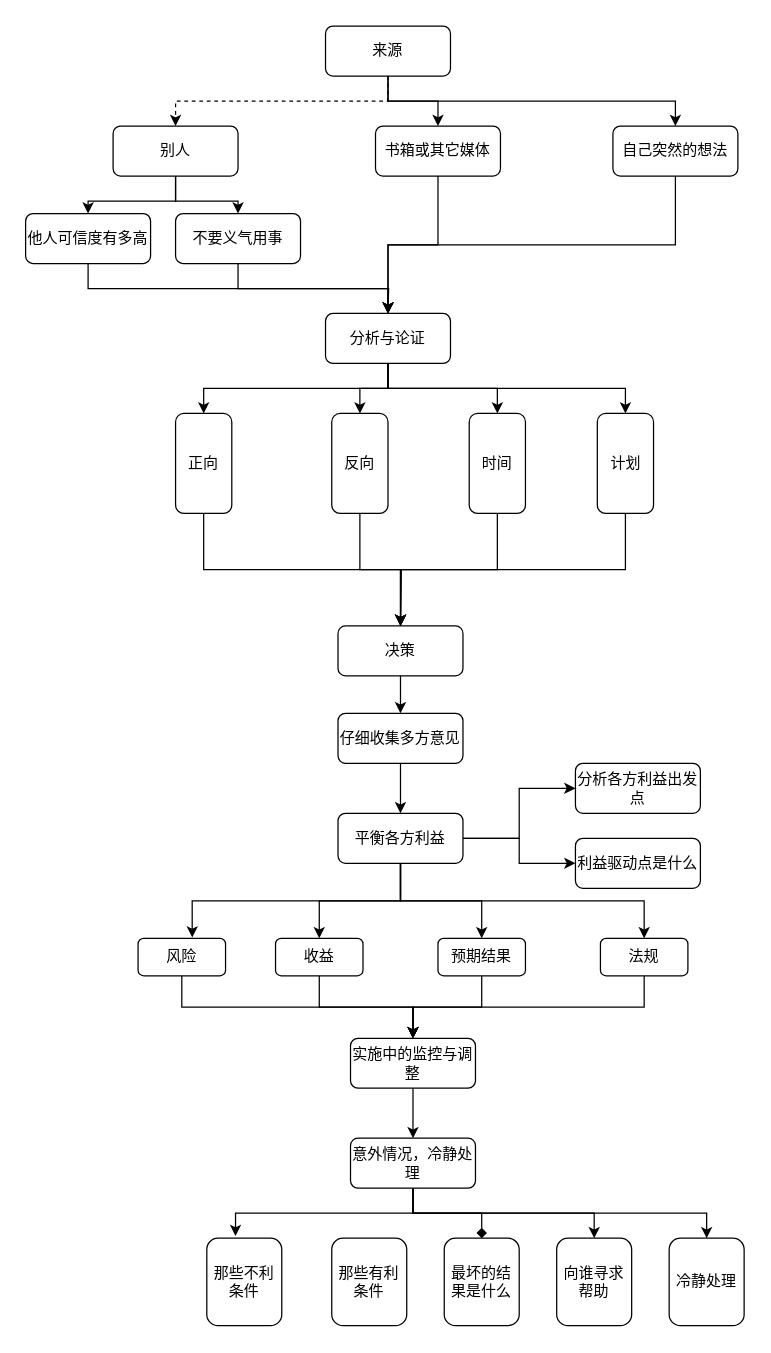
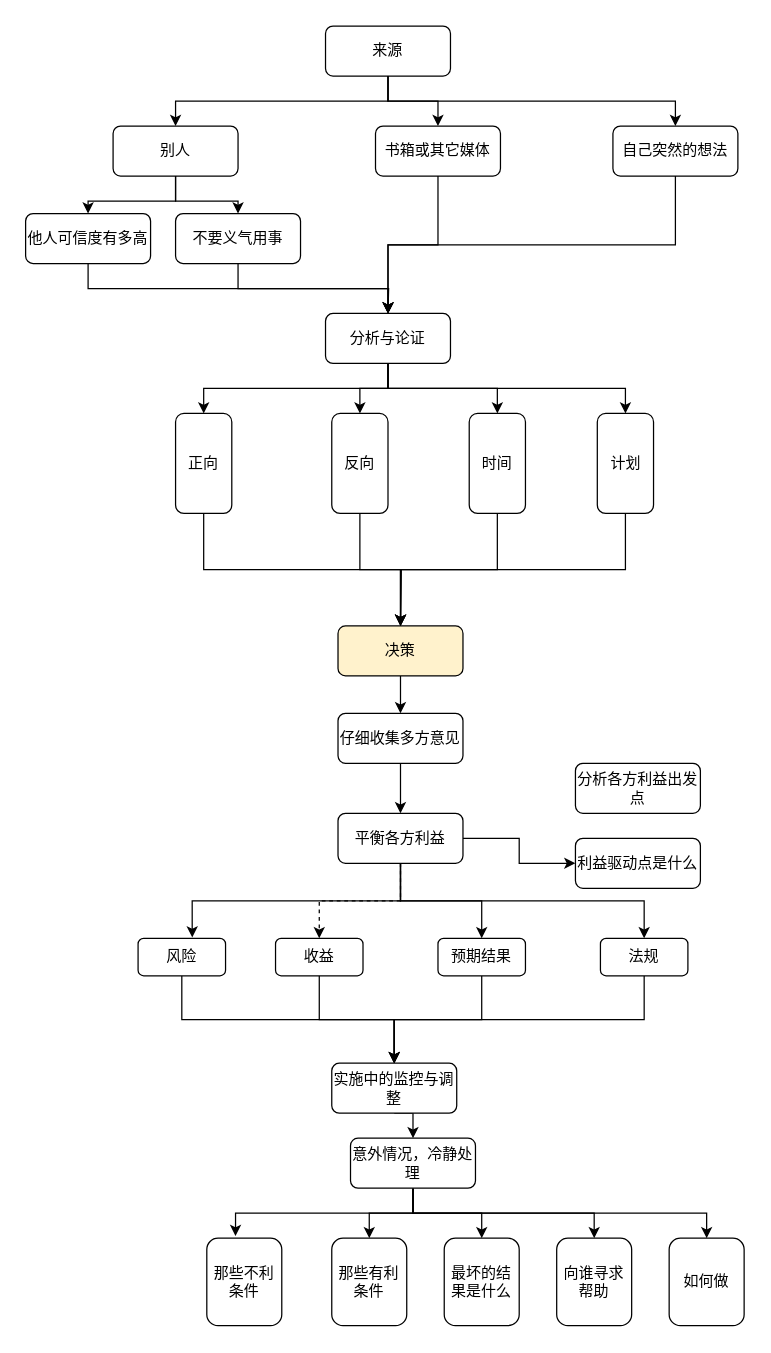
edge "来源" -> "别人": style dashed -> solid
node "决策": fillcolor #ffffff -> #fff2cc
edge "平衡各方利益" -> "分析各方利益出发点": removed
edge "平衡各方利益" -> "收益": style solid -> dashed
node "实施中的监控与调整": moved (413, 1063) -> (394, 1088)
edge "意外情况，冷静处理" -> "那些有利条件": added
edge "意外情况，冷静处理" -> "最坏的结果是什么": arrowhead diamond -> classic
node "冷静处理": label "冷静处理" -> "如何做"
